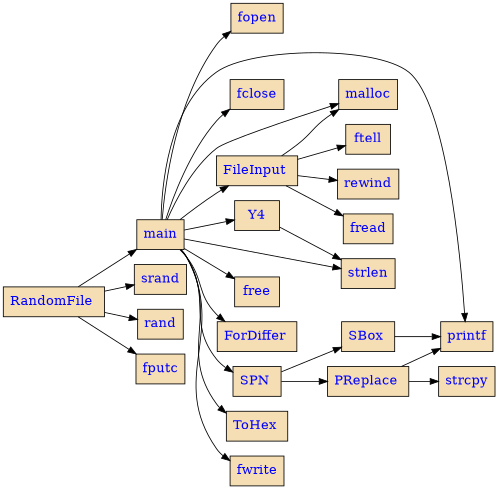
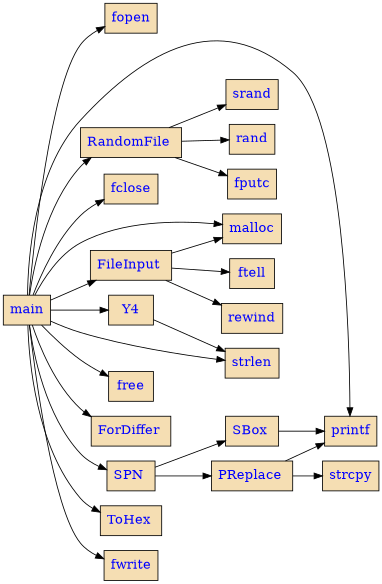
node "fread": removed
edge "RandomFile" -> "main": reversed
